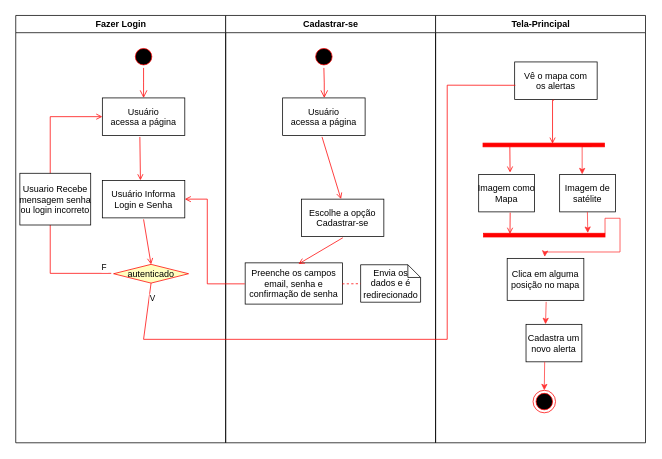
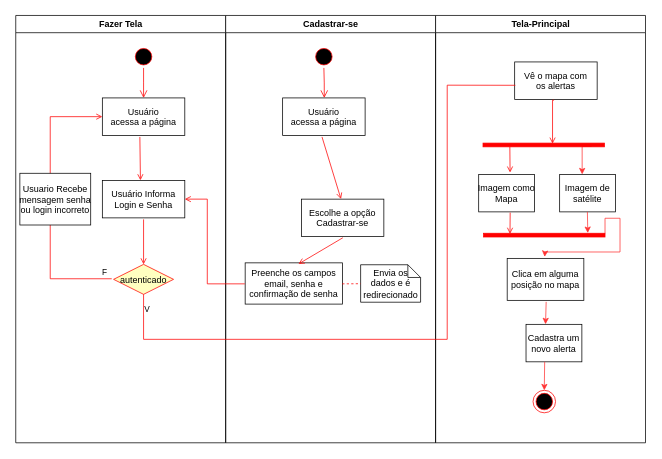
node "Fazer Login": label "Fazer Login" -> "Fazer Tela"
node "autenticado": size 75x19 -> 60x30
